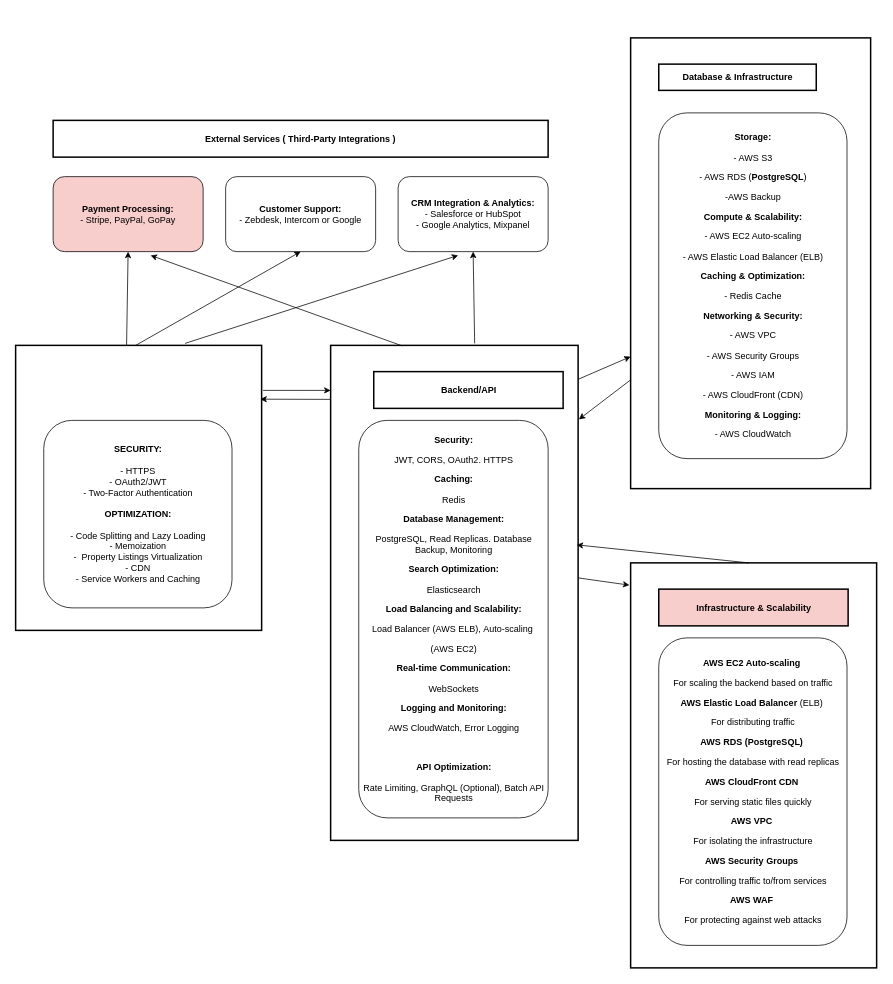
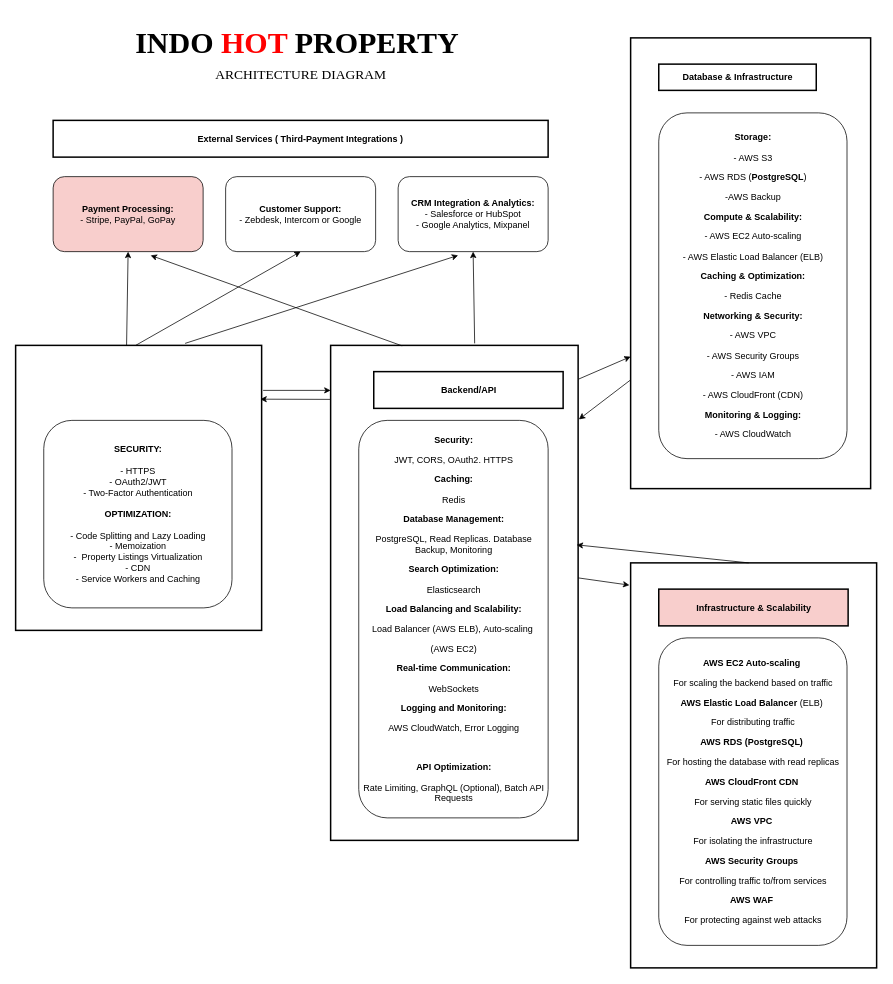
node "INDO HOT PROPERTY ARCHITECTURE DIAGRAM": added
node "External Services ( Third-Party Integrations )": label "External Services ( Third-Party Integrations )" -> "External Services ( Third-Payment Integrations )"
